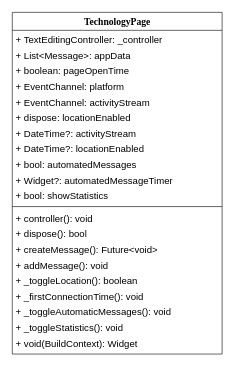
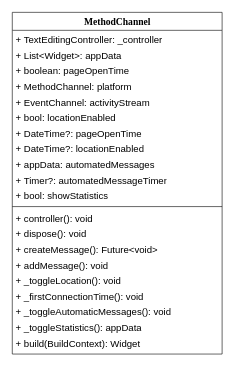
node "TechnologyPage": label "TechnologyPage" -> "MethodChannel"
node "+ List<Message>: appData": label "+ List<Message>: appData" -> "+ List<Widget>: appData"
node "+ EventChannel: platform": label "+ EventChannel: platform" -> "+ MethodChannel: platform"
node "+ dispose: locationEnabled": label "+ dispose: locationEnabled" -> "+ bool: locationEnabled"
node "+ DateTime?: activityStream": label "+ DateTime?: activityStream" -> "+ DateTime?: pageOpenTime"
node "+ bool: automatedMessages": label "+ bool: automatedMessages" -> "+ appData: automatedMessages"
node "+ Widget?: automatedMessageTimer": label "+ Widget?: automatedMessageTimer" -> "+ Timer?: automatedMessageTimer"
node "+ dispose(): bool": label "+ dispose(): bool" -> "+ dispose(): void"
node "+ _toggleLocation(): boolean": label "+ _toggleLocation(): boolean" -> "+ _toggleLocation(): void"
node "+ _toggleStatistics(): void": label "+ _toggleStatistics(): void" -> "+ _toggleStatistics(): appData"
node "+ void(BuildContext): Widget": label "+ void(BuildContext): Widget" -> "+ build(BuildContext): Widget"
